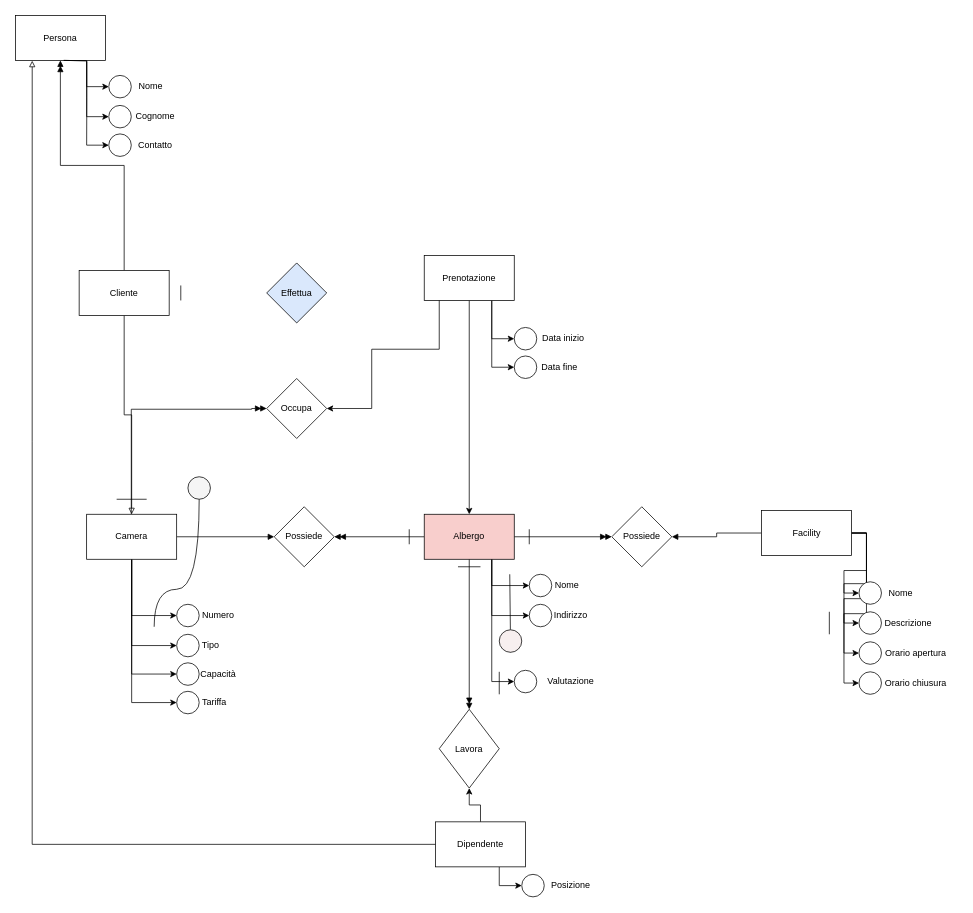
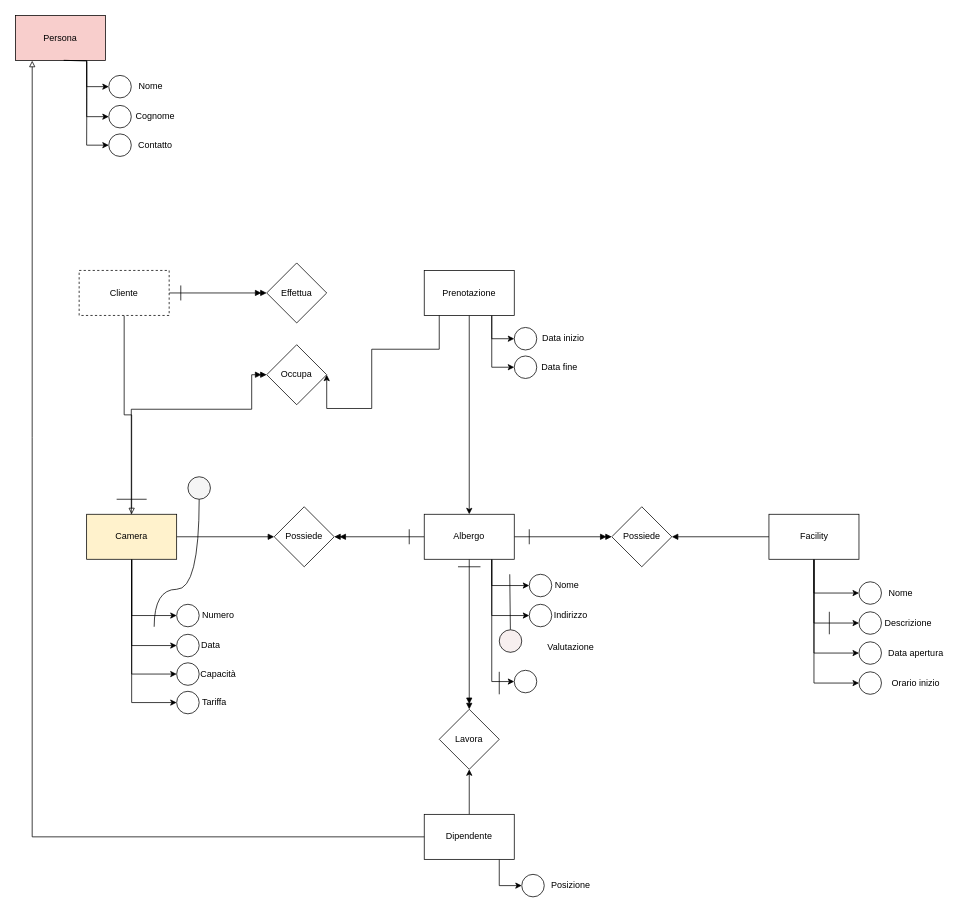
node "Persona": fillcolor #ffffff -> #f8cecc
edge "Cliente" -> "Persona": now "Cliente" -> "Effettua"
node "Prenotazione": moved (469, 278) -> (469, 293)
node "Cliente": style solid -> dashed
node "Effettua": fillcolor #dae8fc -> #ffffff
node "Occupa": moved (297, 408) -> (297, 375)
node "Facility": moved (806, 533) -> (814, 537)
node "Camera": fillcolor #ffffff -> #fff2cc
node "Albergo": fillcolor #f8cecc -> #ffffff
node "Tipo": label "Tipo" -> "Data"
node "Orario apertura": label "Orario apertura" -> "Data apertura"
node "Valutazione": moved (570, 681) -> (570, 648)
node "Orario chiusura": label "Orario chiusura" -> "Orario inizio"
node "Lavora": size 60x79 -> 60x60
node "Dipendente": moved (480, 844) -> (469, 837)
